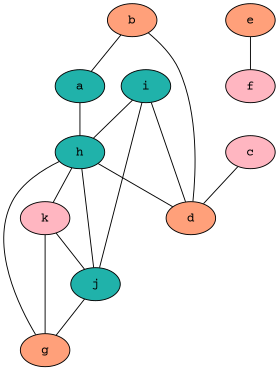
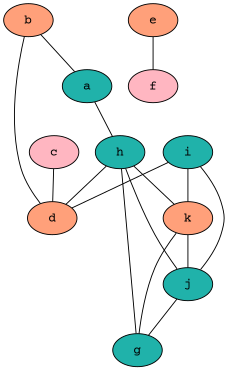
edge "i" -- "h": now "i" -- "k"
node "k": fillcolor lightpink -> lightsalmon
node "g": fillcolor lightsalmon -> lightseagreen
